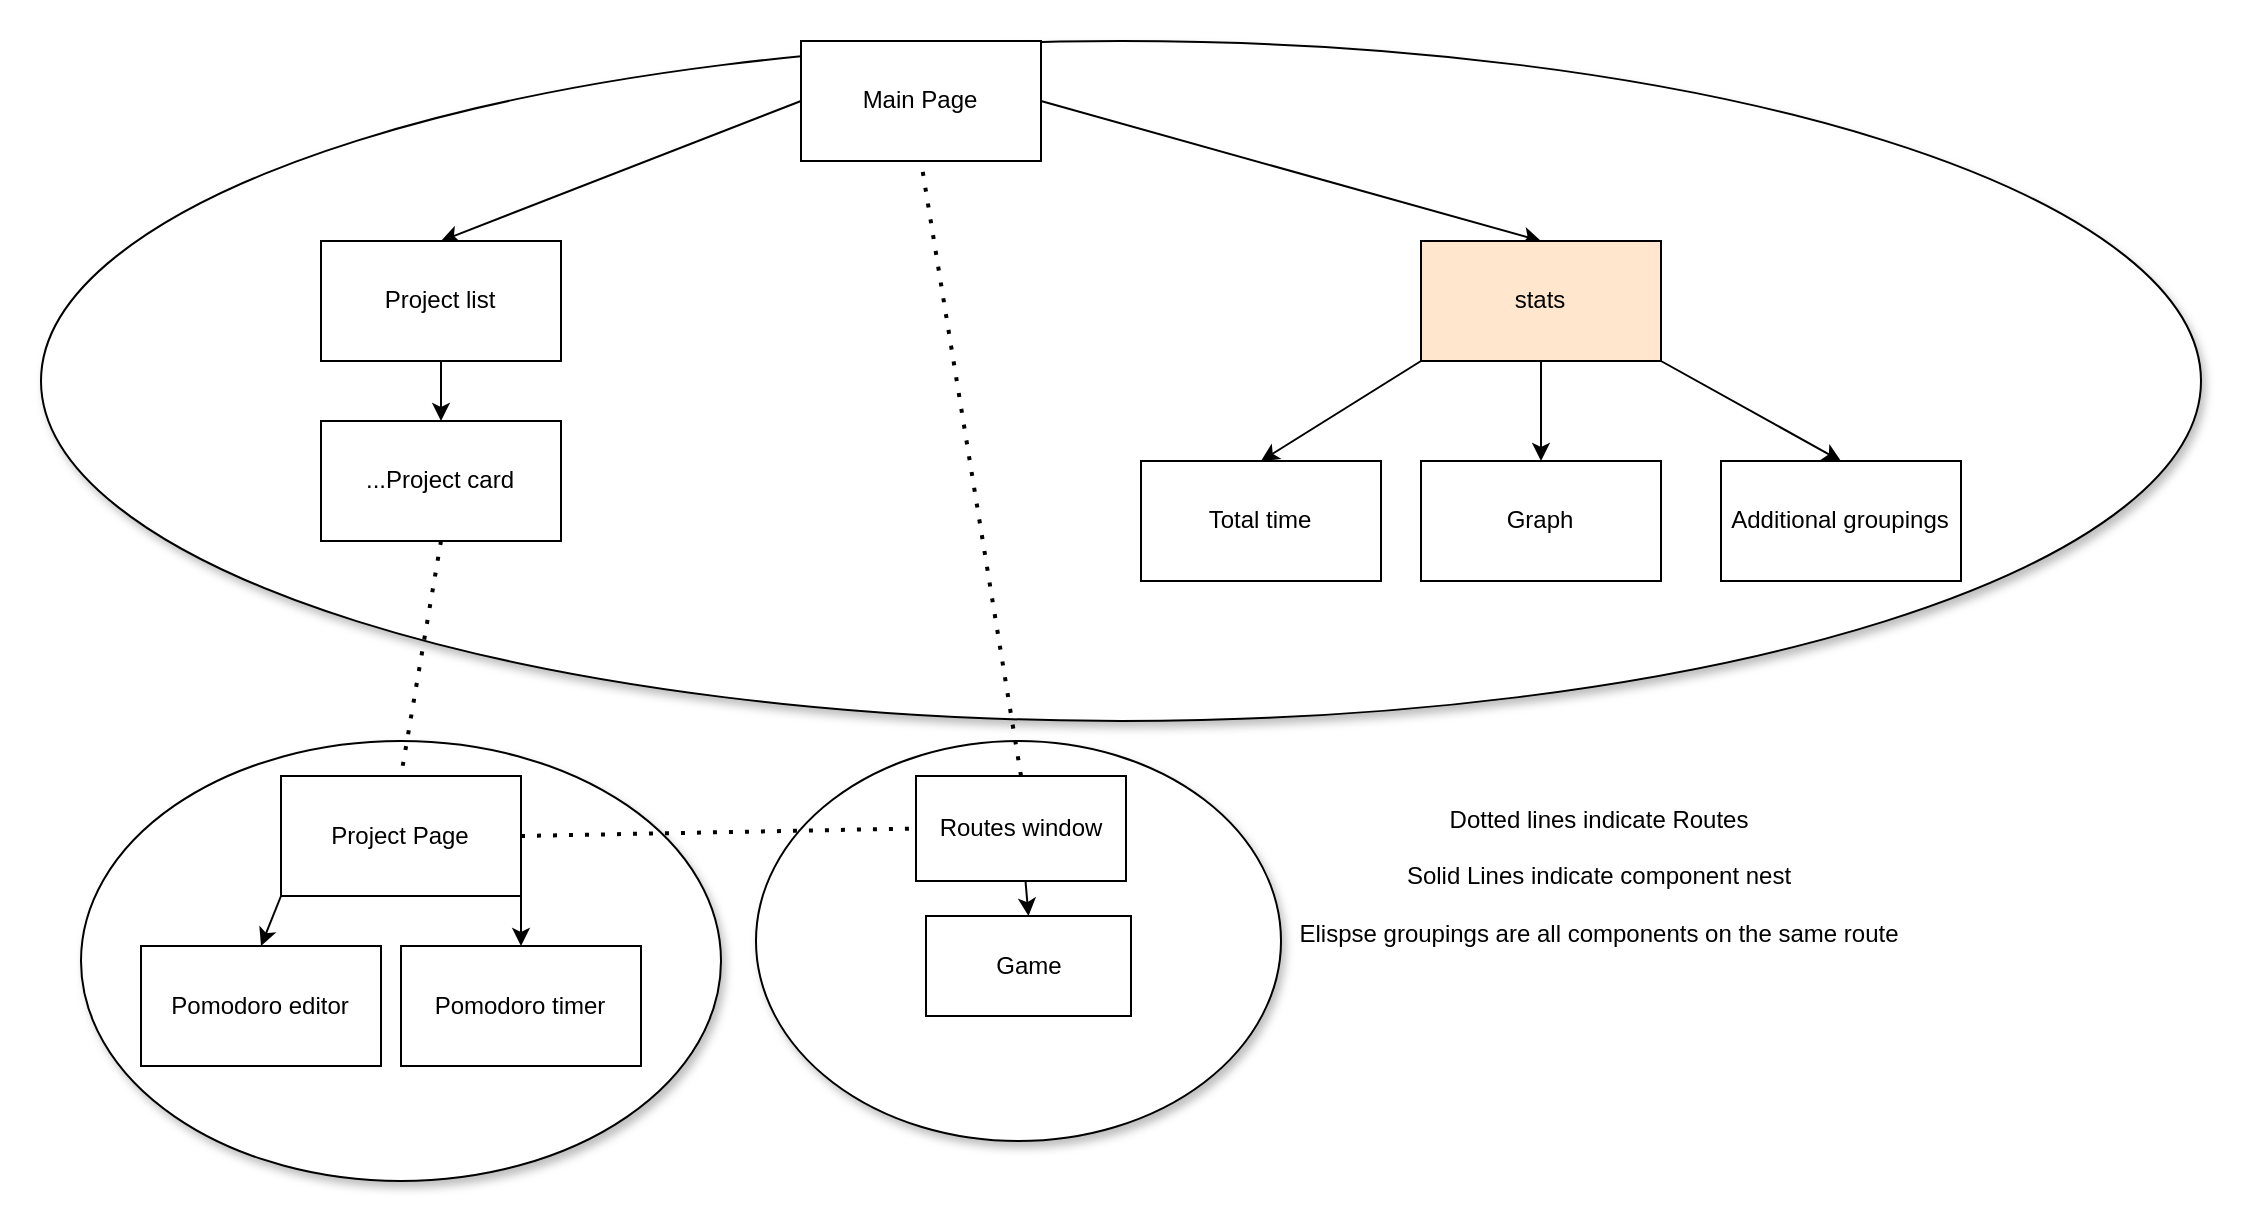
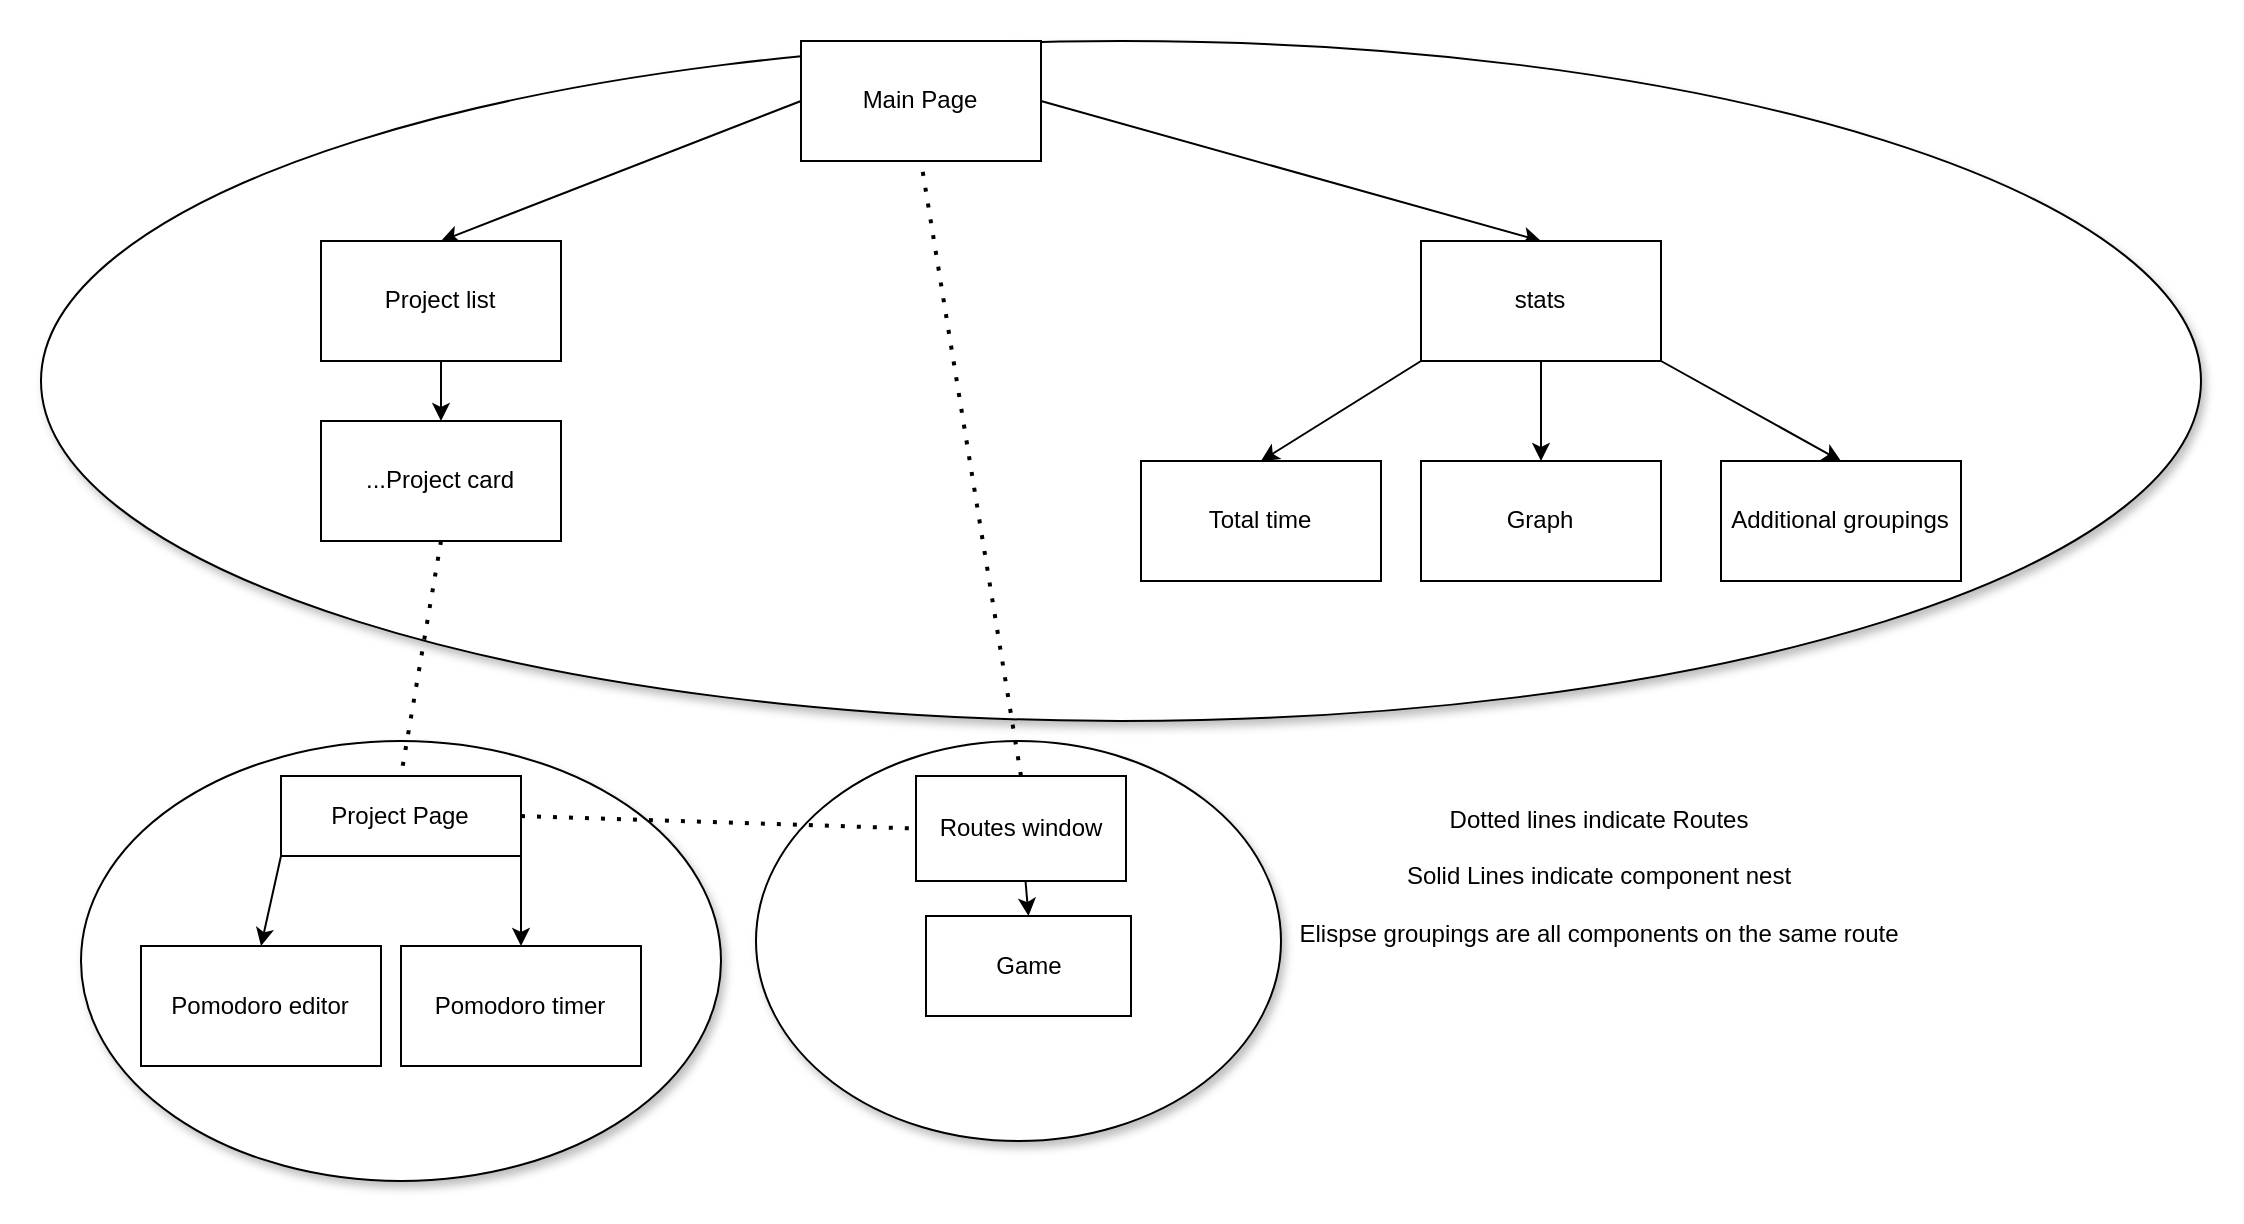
node "stats": fillcolor #ffe6cc -> #ffffff
node "Project Page": size 240x120 -> 240x80
